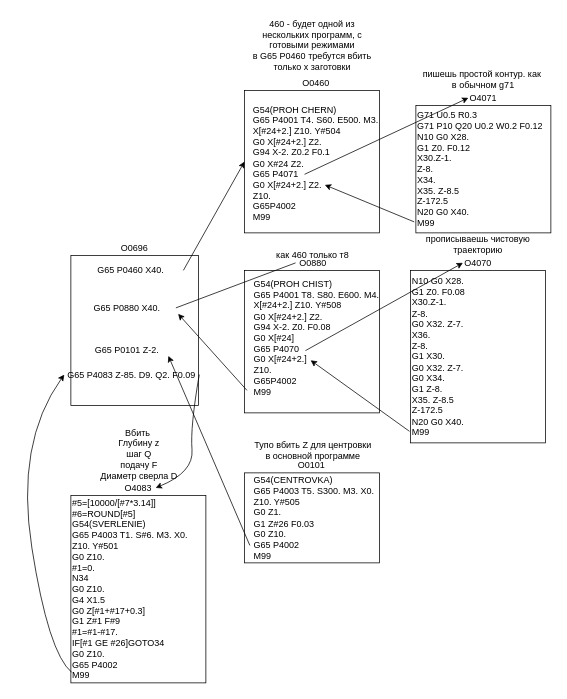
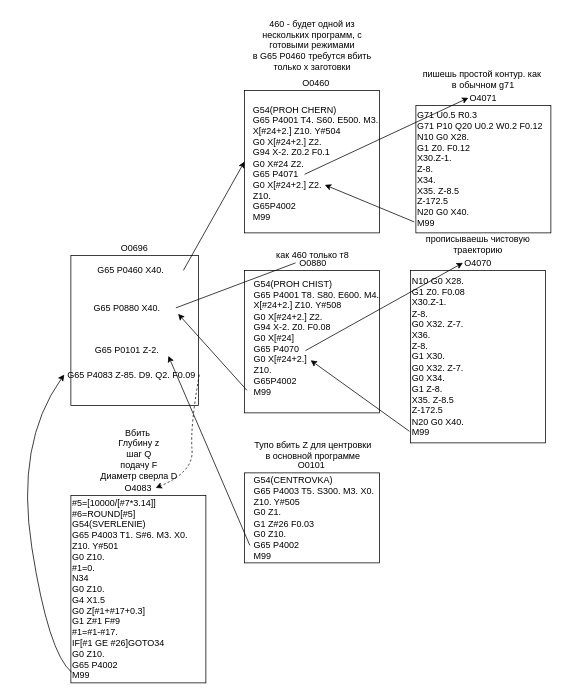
edge "G65 P4083 Z-85. D9. Q2. F0.09" -> "O4083": style solid -> dashed
